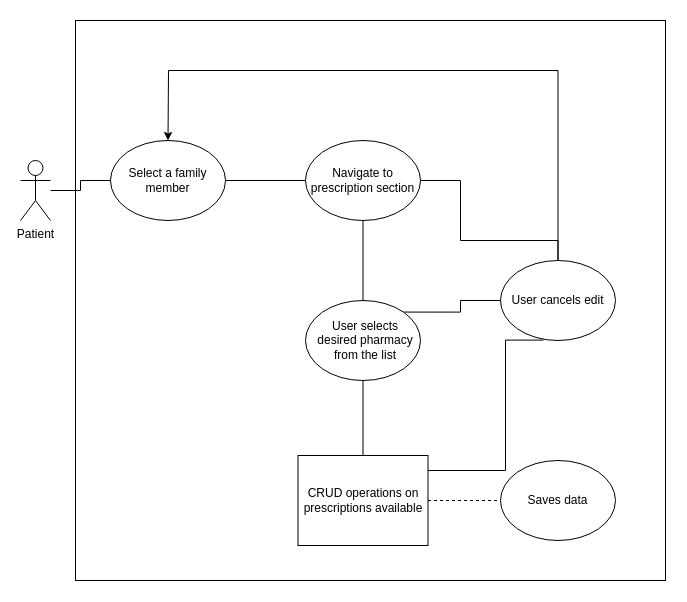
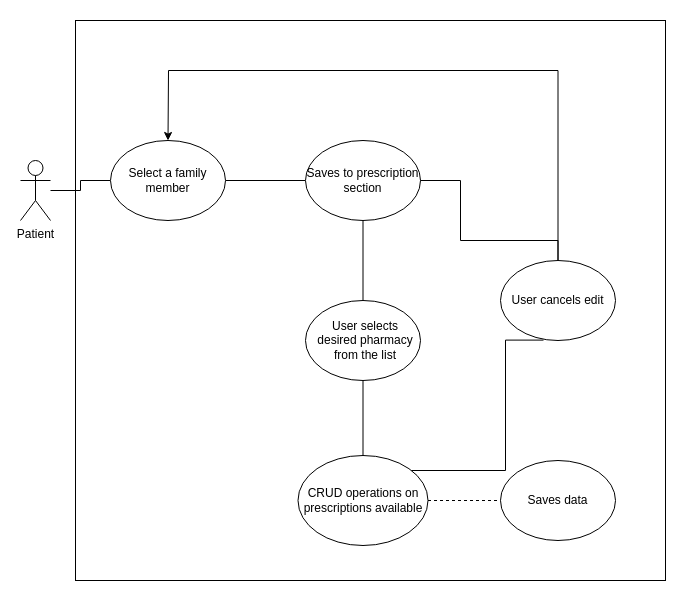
node "Navigate to prescription section": label "Navigate to prescription section" -> "Saves to prescription section"
edge "User cancels edit" -- "User selects desired pharmacy from the list": removed
node "CRUD operations on prescriptions available": shape rectangle -> ellipse
